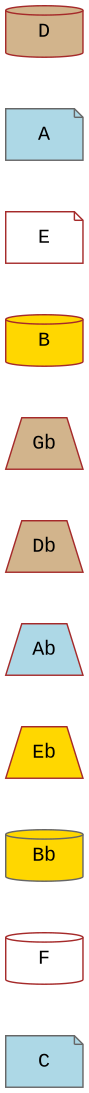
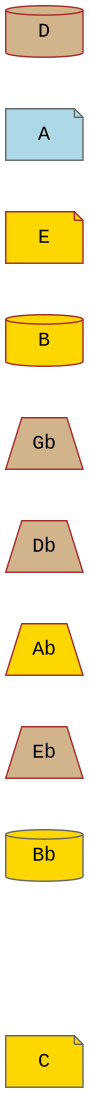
node "E": fillcolor white -> gold
node "Ab": fillcolor lightblue -> gold
node "Eb": fillcolor gold -> tan
node "F": removed
node "C": fillcolor lightblue -> gold
